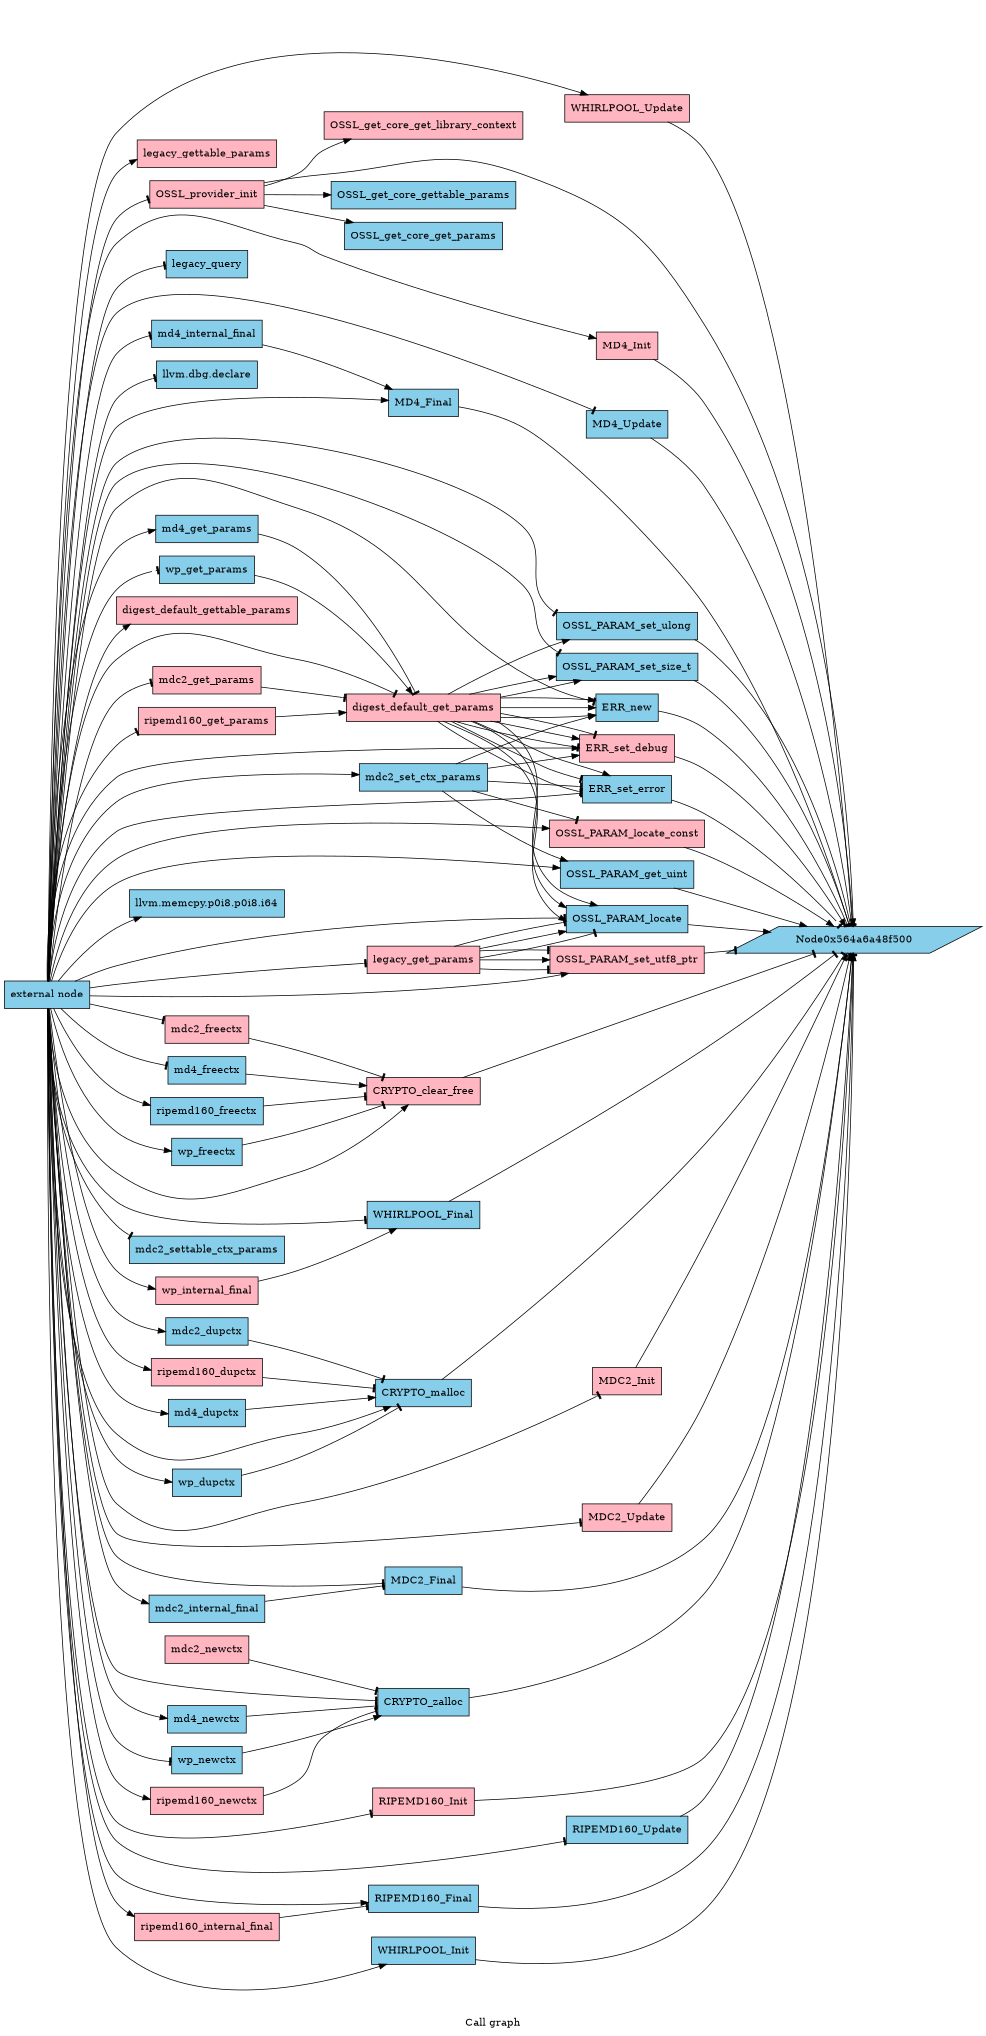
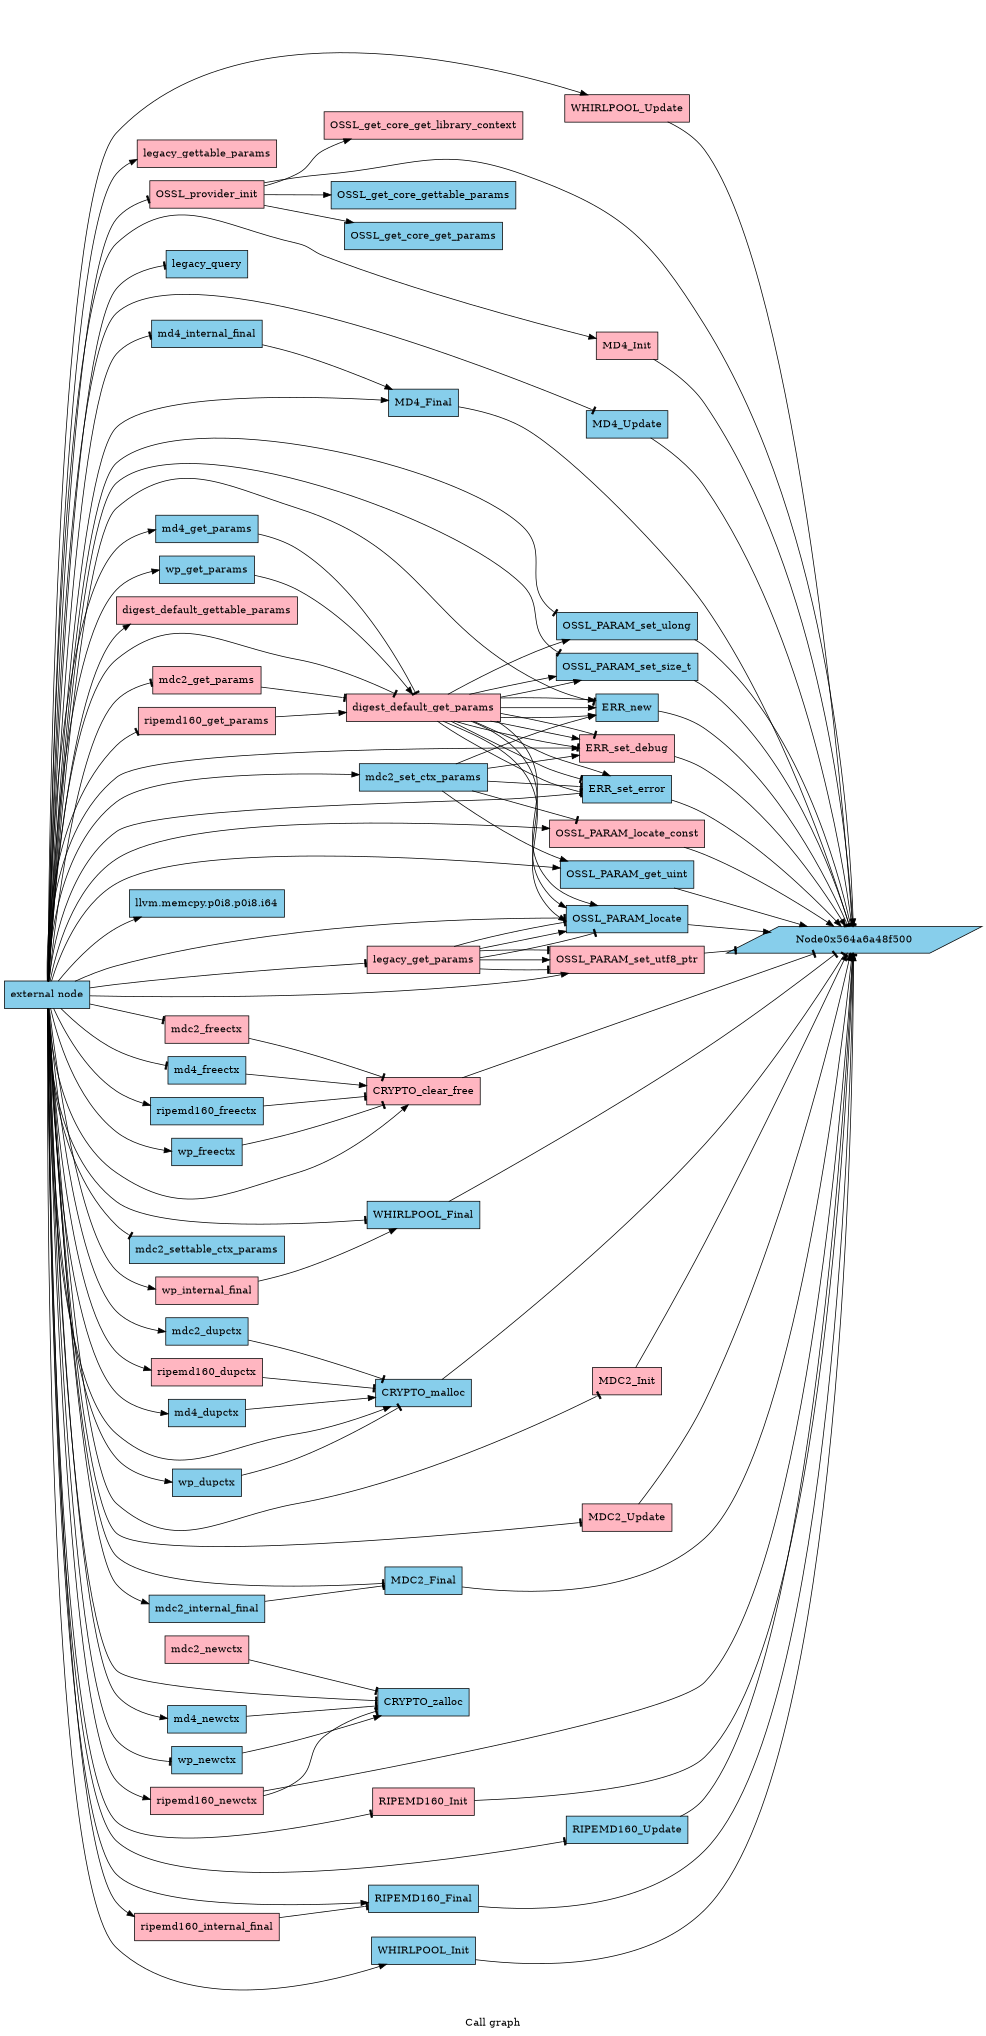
node "llvm.dbg.declare": removed
edge "external node" -> "wp_get_params": arrowhead tee -> normal
edge "ERR_set_error" -> "Node0x564a6a48f500": arrowhead tee -> normal
edge "CRYPTO_zalloc" -> "Node0x564a6a48f500": now "ripemd160_newctx" -> "Node0x564a6a48f500"
